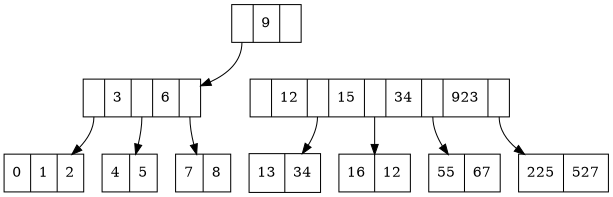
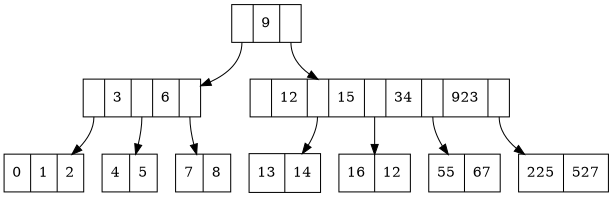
edge "9" -> "12": added
node "13": text "34" -> "14"
